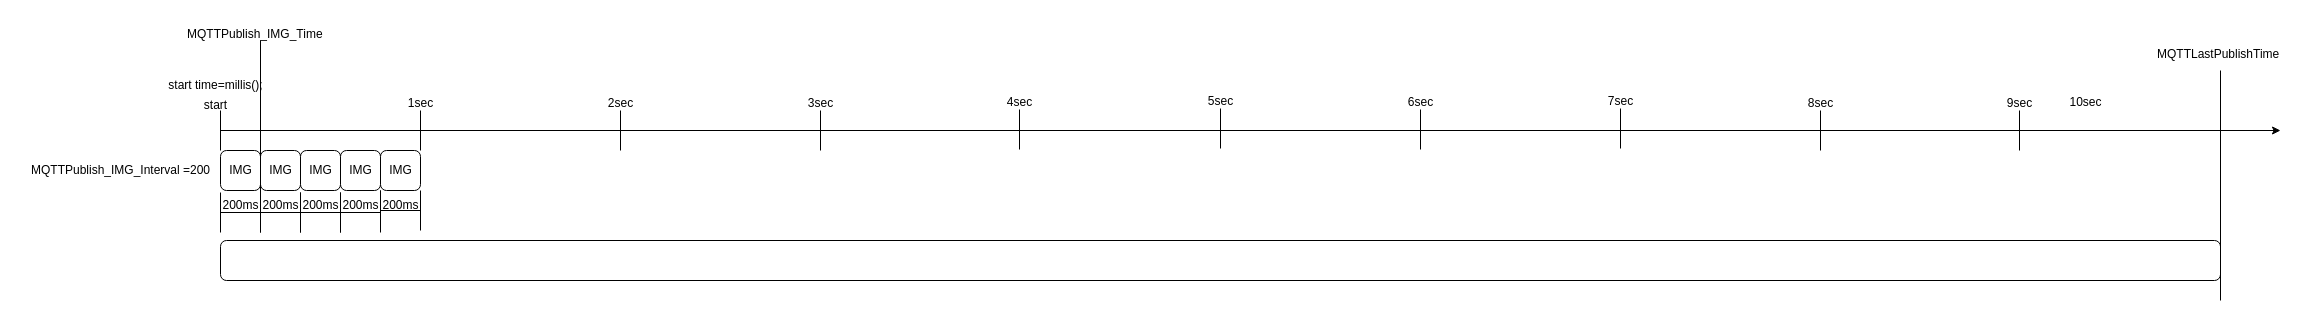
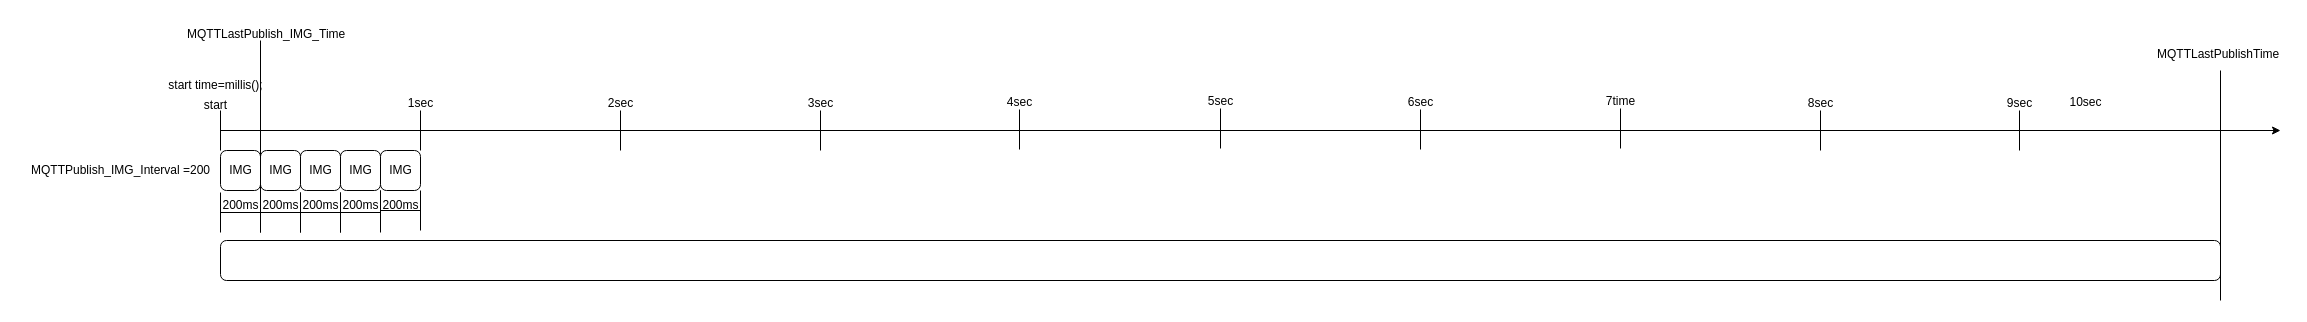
node "MQTTPublish_IMG_Time": label "MQTTPublish_IMG_Time" -> "MQTTLastPublish_IMG_Time"
node "7sec": label "7sec" -> "7time"
